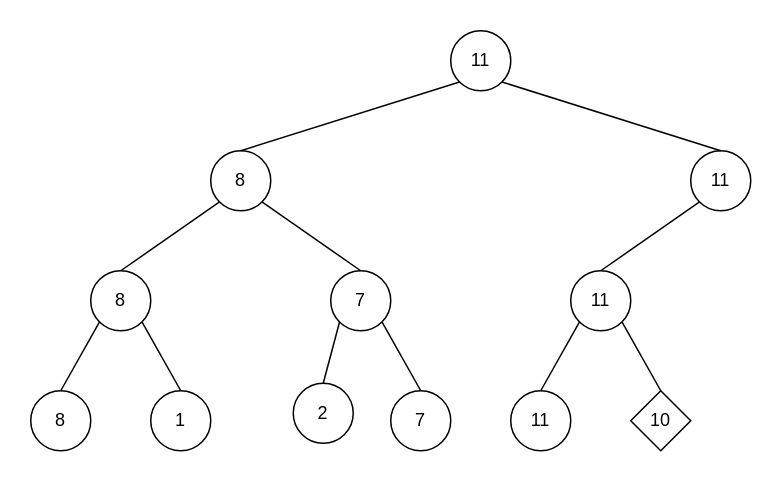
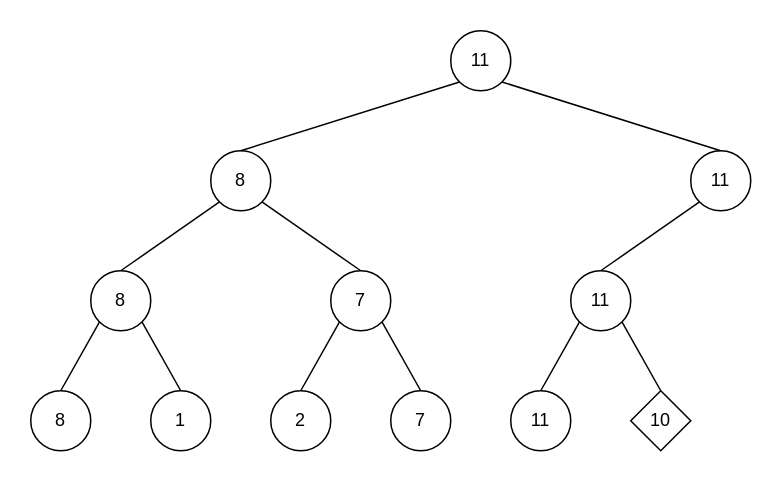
node "2": moved (323, 413) -> (301, 421)
